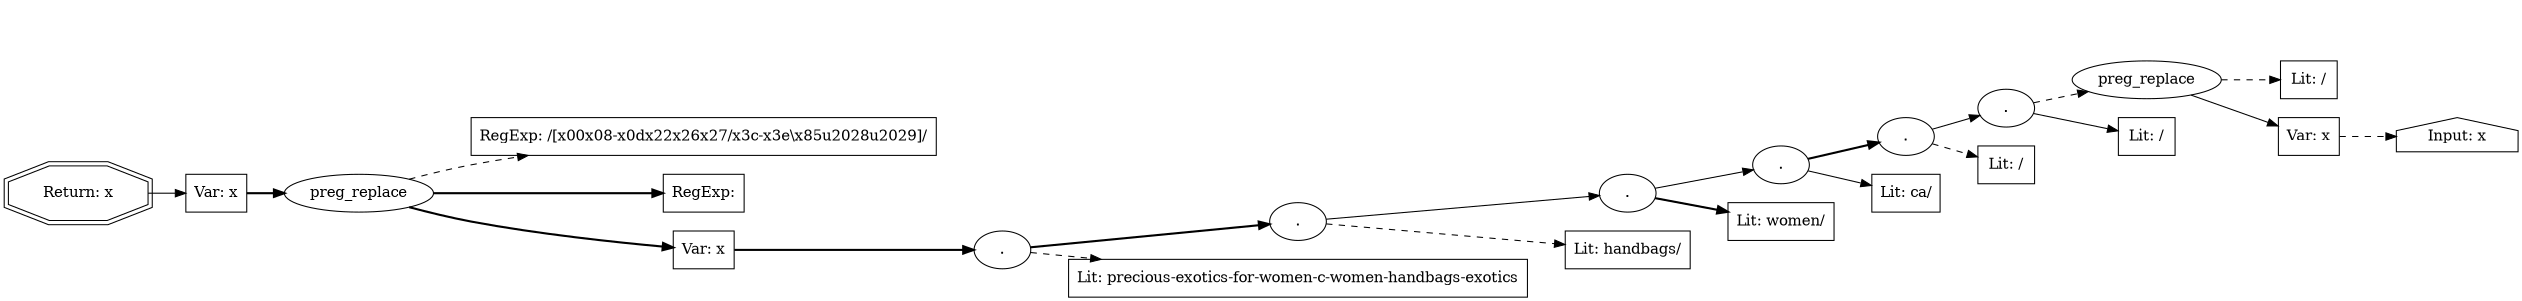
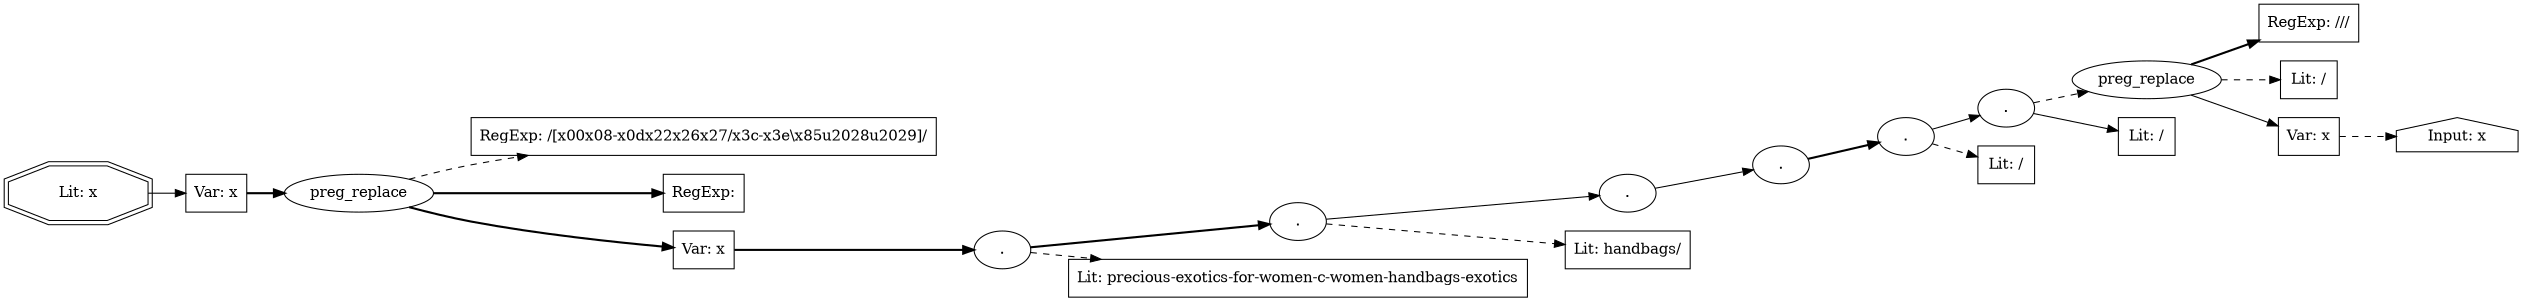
node "RegExp: ///": added
node "Return: x": label "Return: x" -> "Lit: x"
node "Lit: ca/": removed
node "Lit: women/": removed
